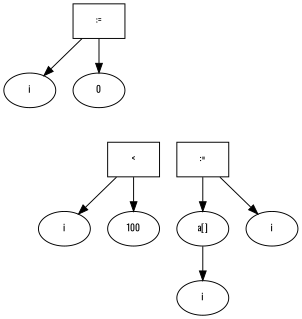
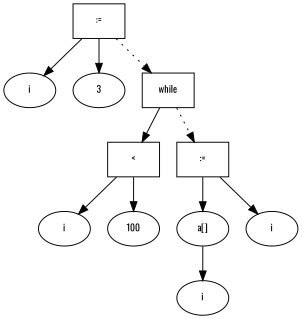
node "0": label "0" -> "3"
node "while": added
